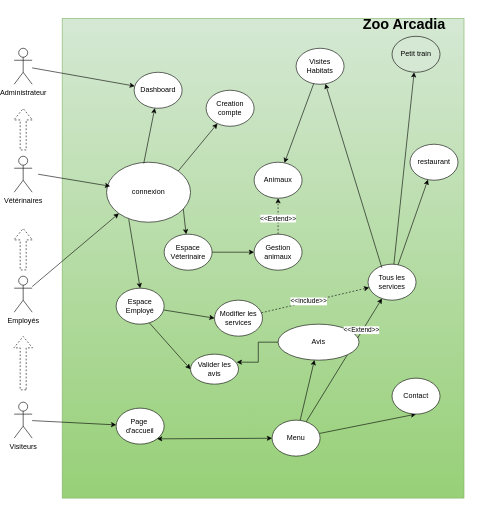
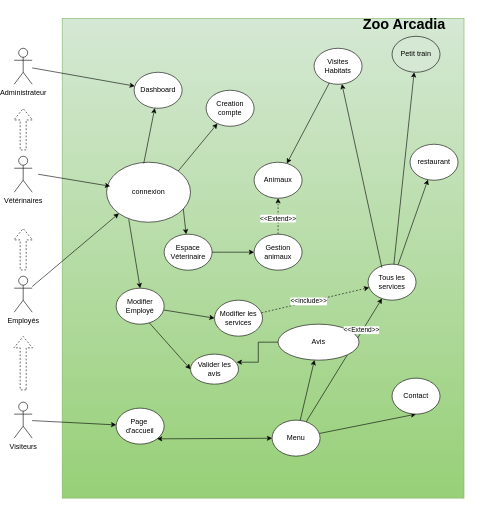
node "Visites Habitats": moved (320, 66) -> (338, 66)
node "Espace Employé": label "Espace Employé" -> "Modifier Employé"
